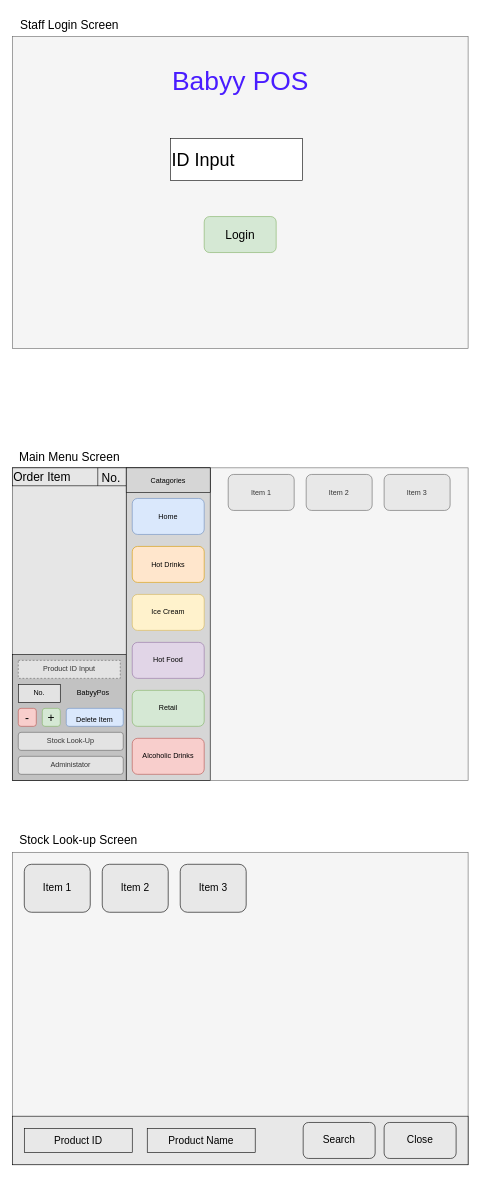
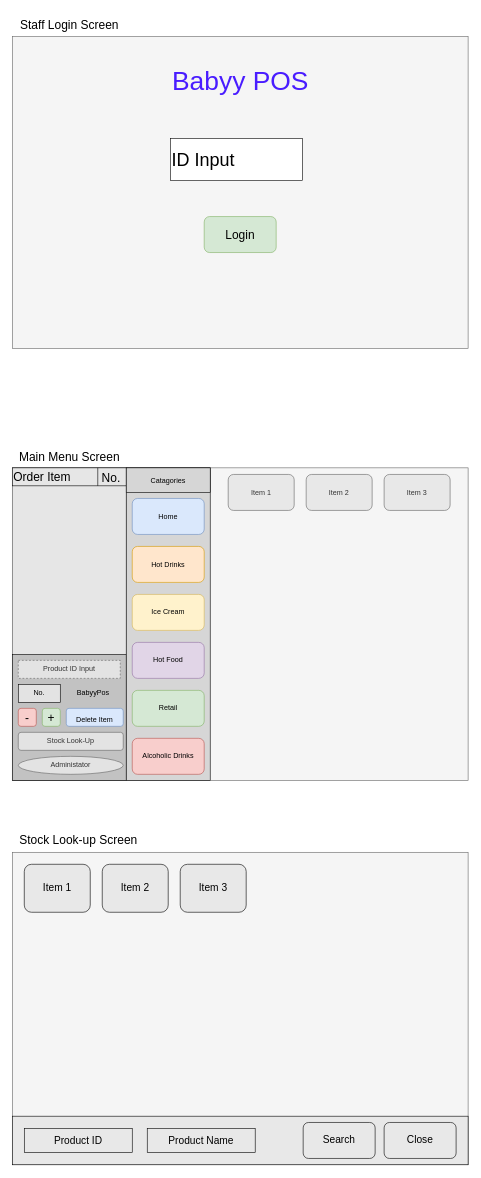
node "Administator": shape rounded rectangle -> ellipse
